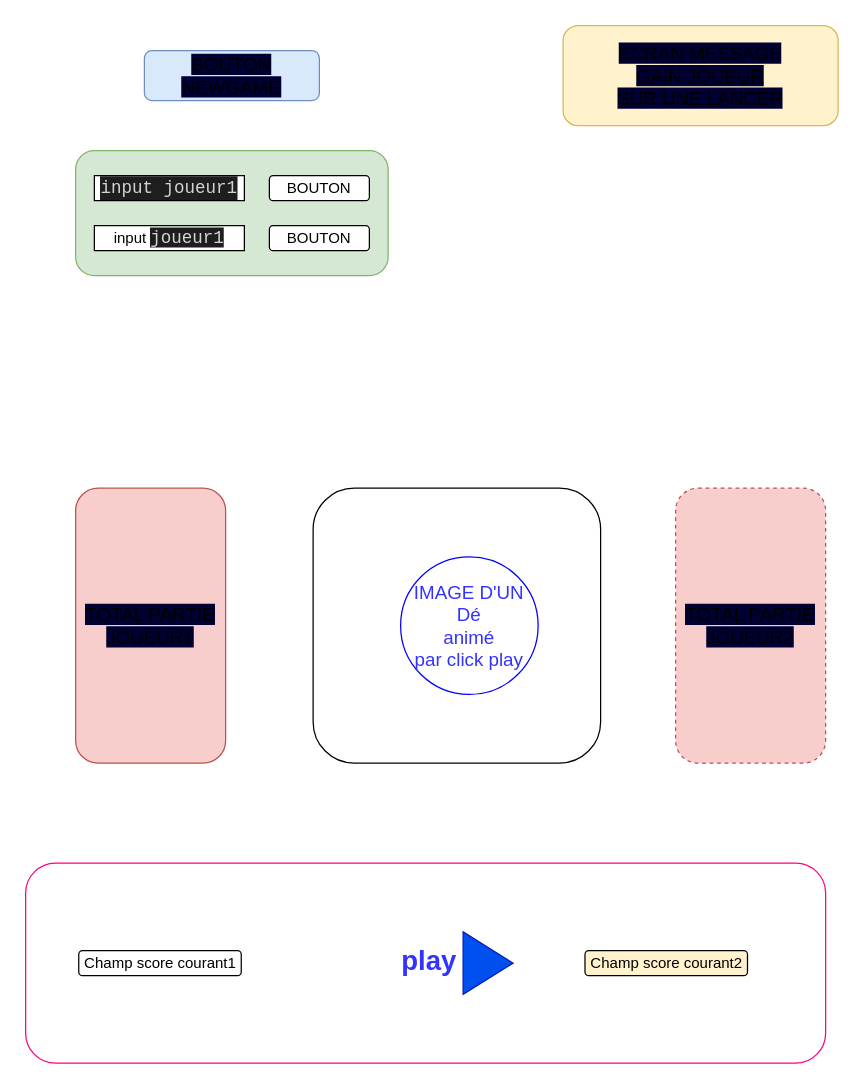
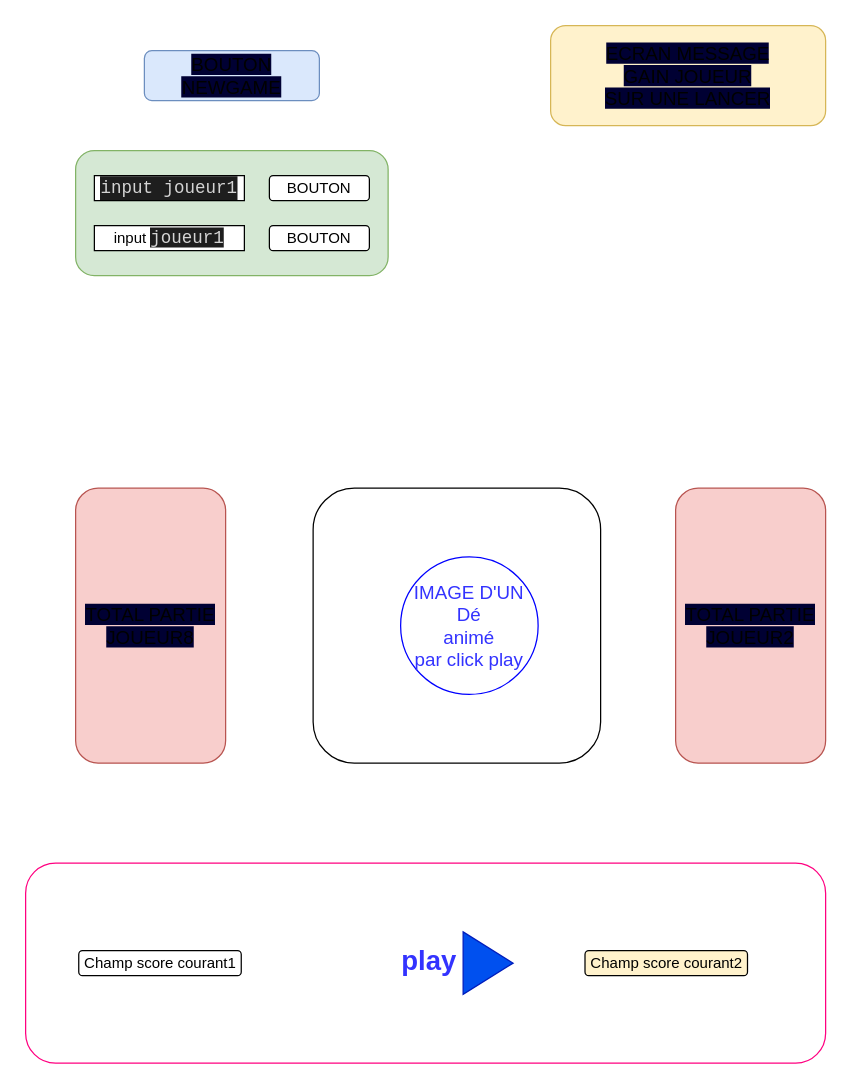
node "ECRAN MESSAGE GAIN JOUEUR SUR UNE LANCER": moved (701, 76) -> (688, 76)
node "TOTAL PARTIE JOUEUR1": label "TOTAL PARTIE JOUEUR1" -> "TOTAL PARTIE JOUEUR8"
node "TOTAL PARTIE JOUEUR2": style dashed -> solid
